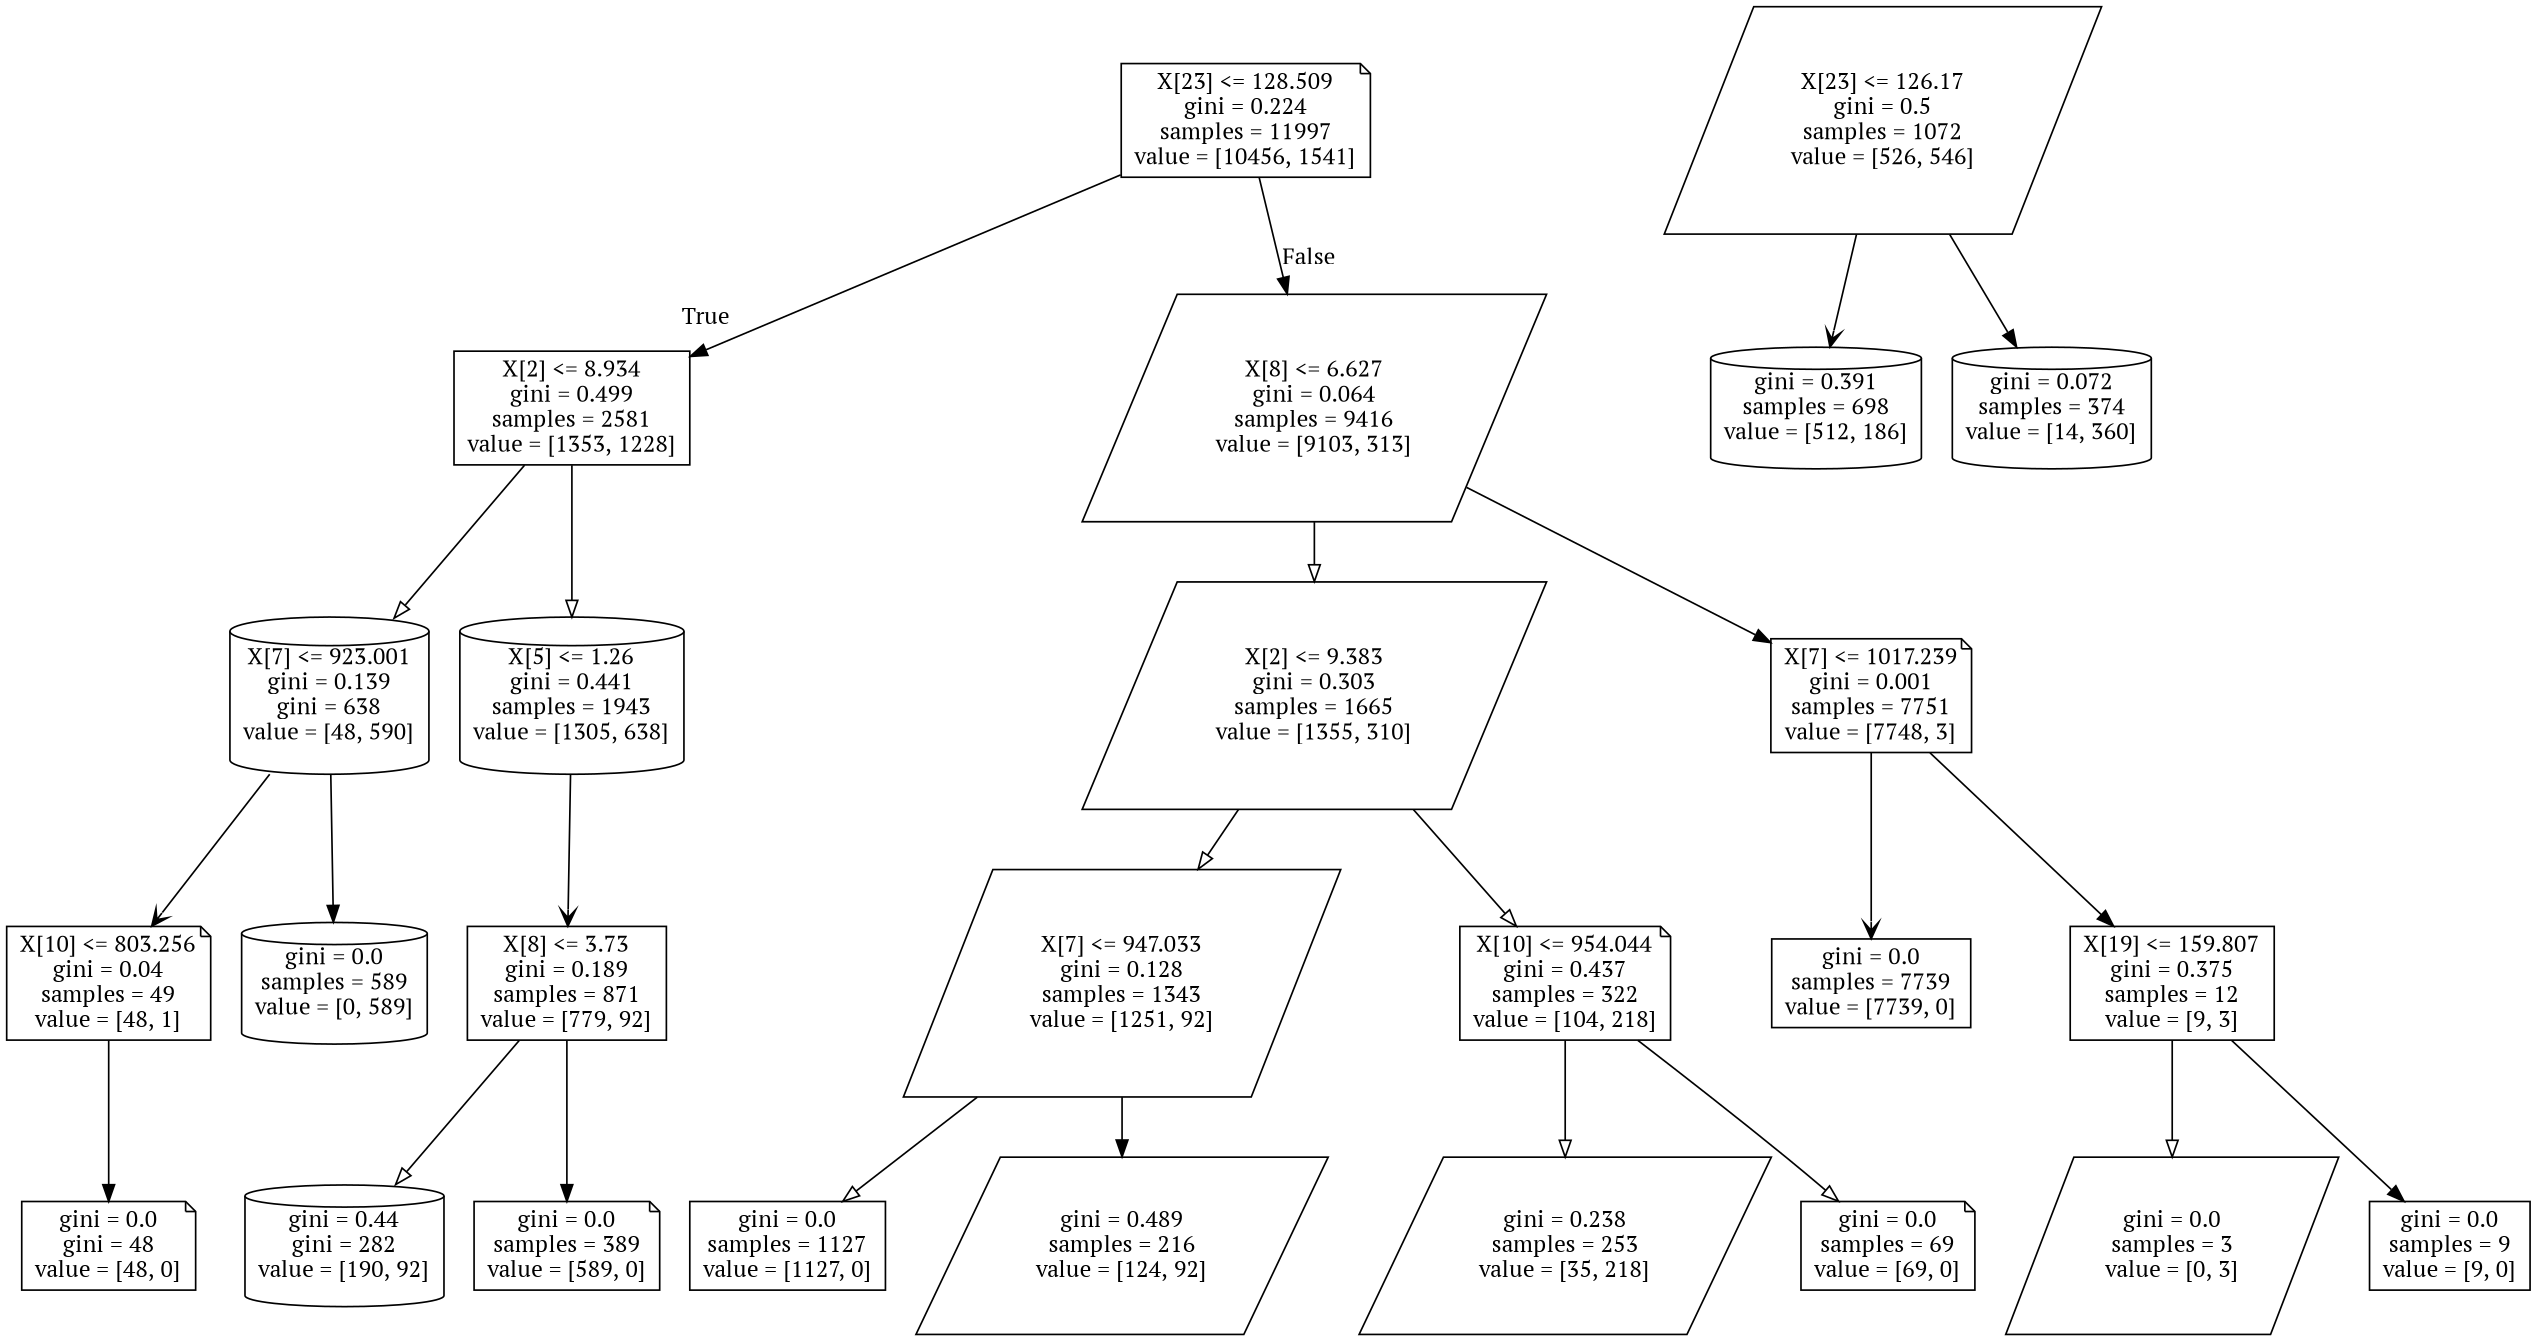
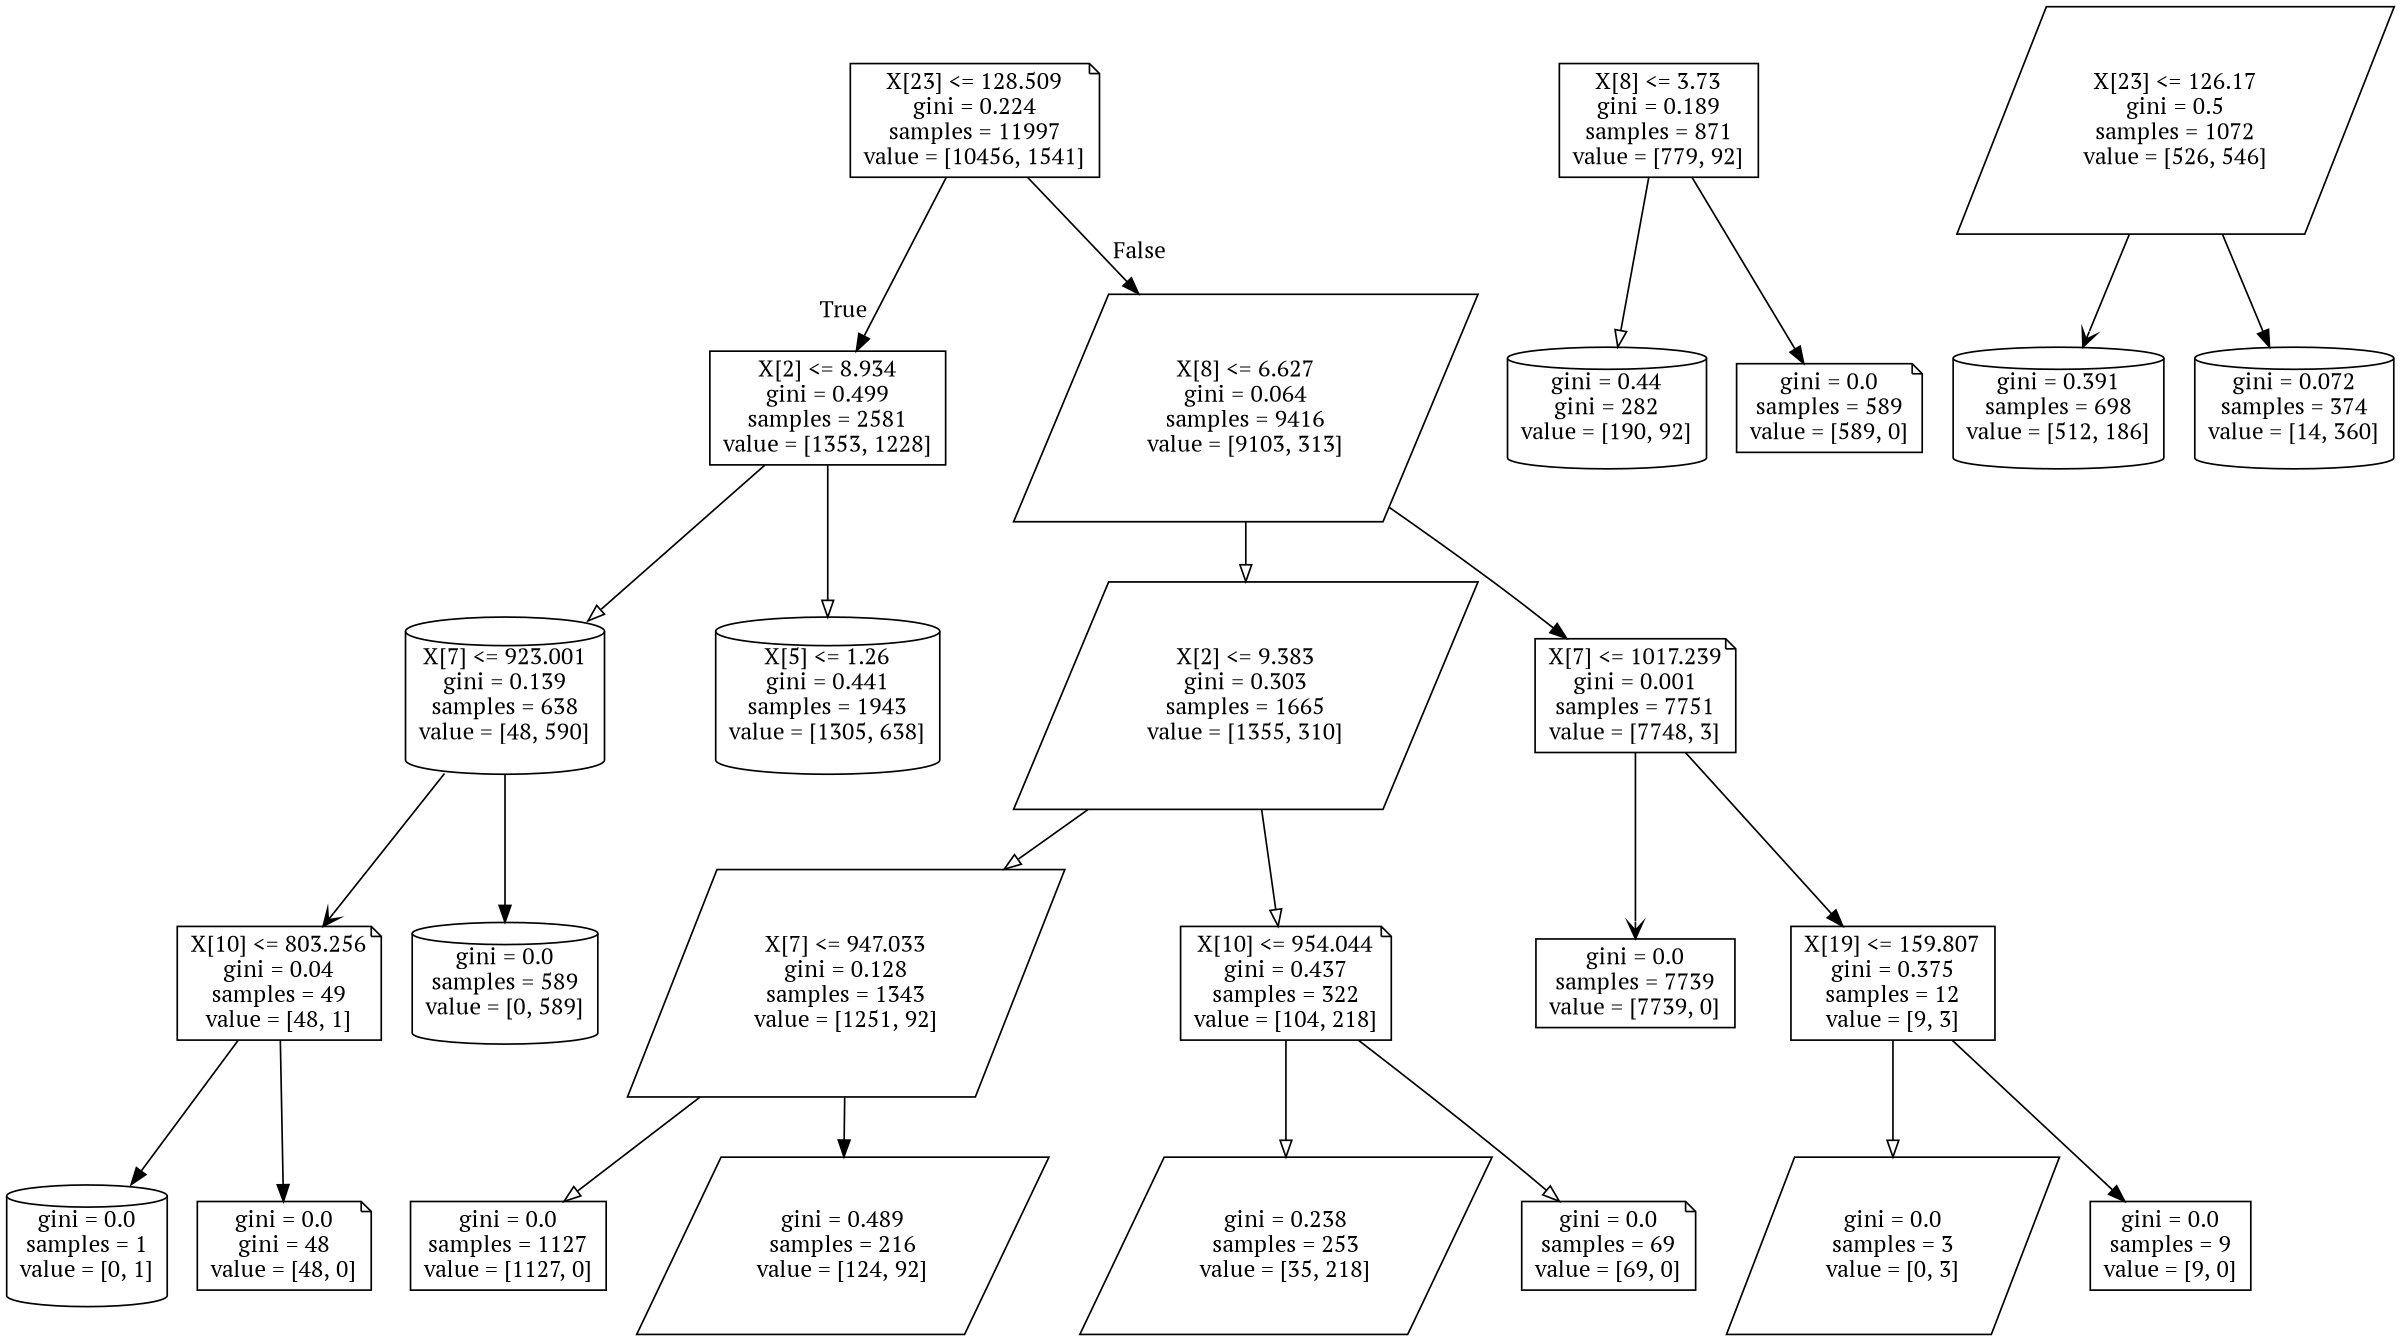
node "X[7] <= 923.001 gini = 0.139 gini = 638 value = [48, 590]": label "X[7] <= 923.001 gini = 0.139 gini = 638 value = [48, 590]" -> "X[7] <= 923.001 gini = 0.139 samples = 638 value = [48, 590]"
edge "X[5] <= 1.26 gini = 0.441 samples = 1943 value = [1305, 638]" -> "X[8] <= 3.73 gini = 0.189 samples = 871 value = [779, 92]": removed
node "gini = 0.0 samples = 1 value = [0, 1]": added
node "gini = 0.0 samples = 389 value = [589, 0]": label "gini = 0.0 samples = 389 value = [589, 0]" -> "gini = 0.0 samples = 589 value = [589, 0]"
